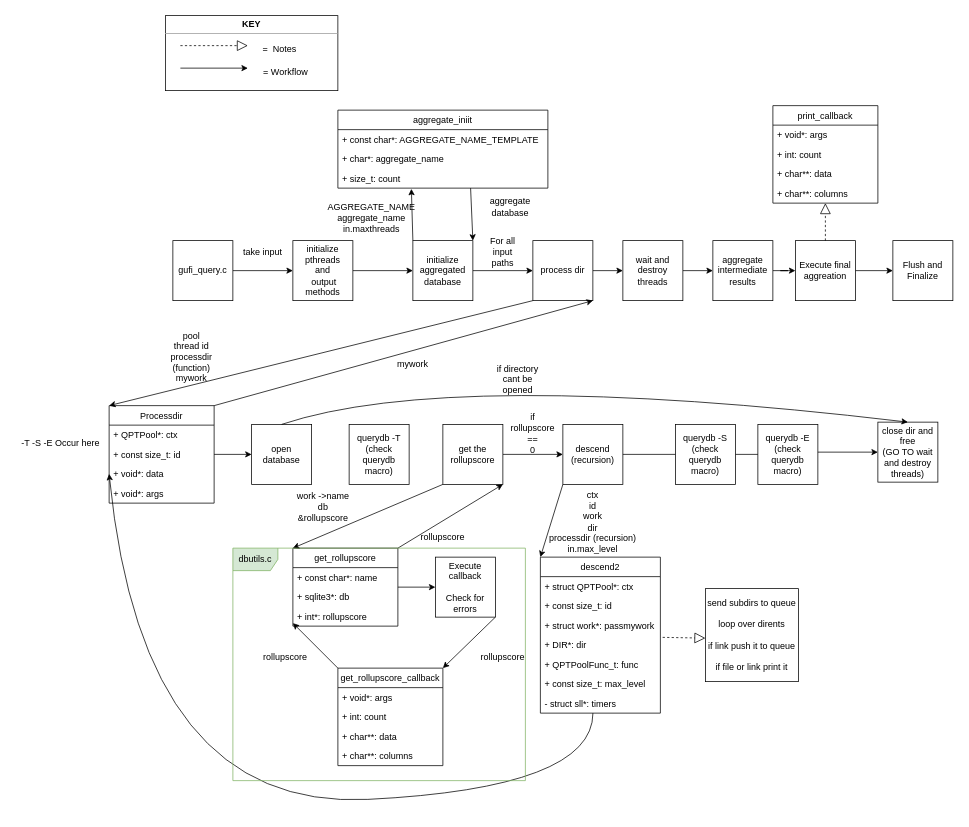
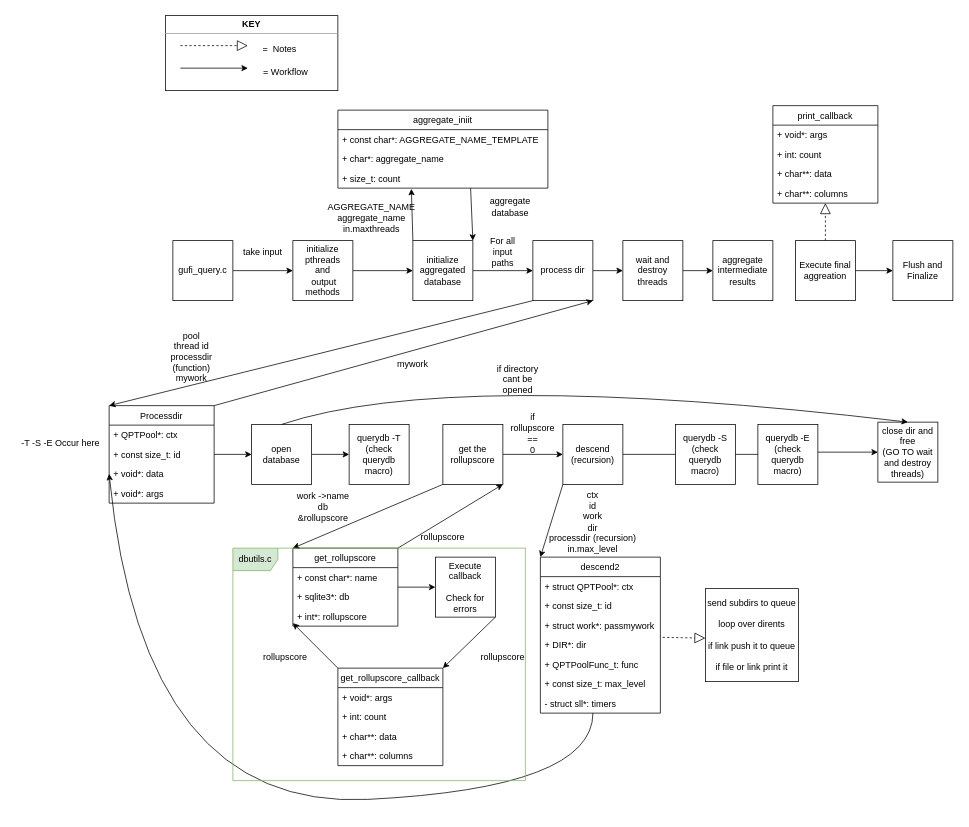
edge "aggregate intermediate results" -> "Execute final aggreation": removed
edge "open database" -> "querydb -T (check querydb macro)": added
